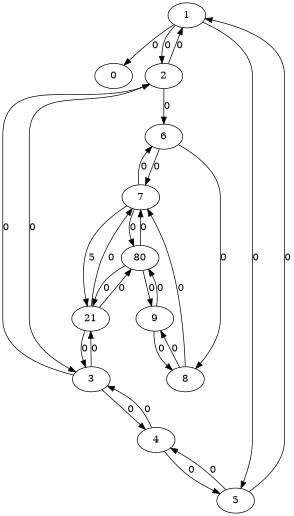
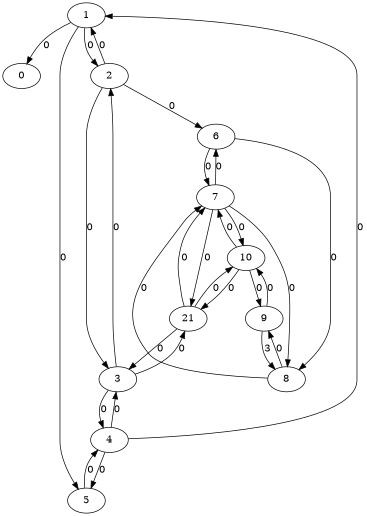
edge "5" -> "1": now "4" -> "1"
edge "7" -> "21": label "5" -> "0"
node "80": label "80" -> "10"
edge "7" -> "8": added, label "0"
edge "9" -> "8": label "0" -> "3"
